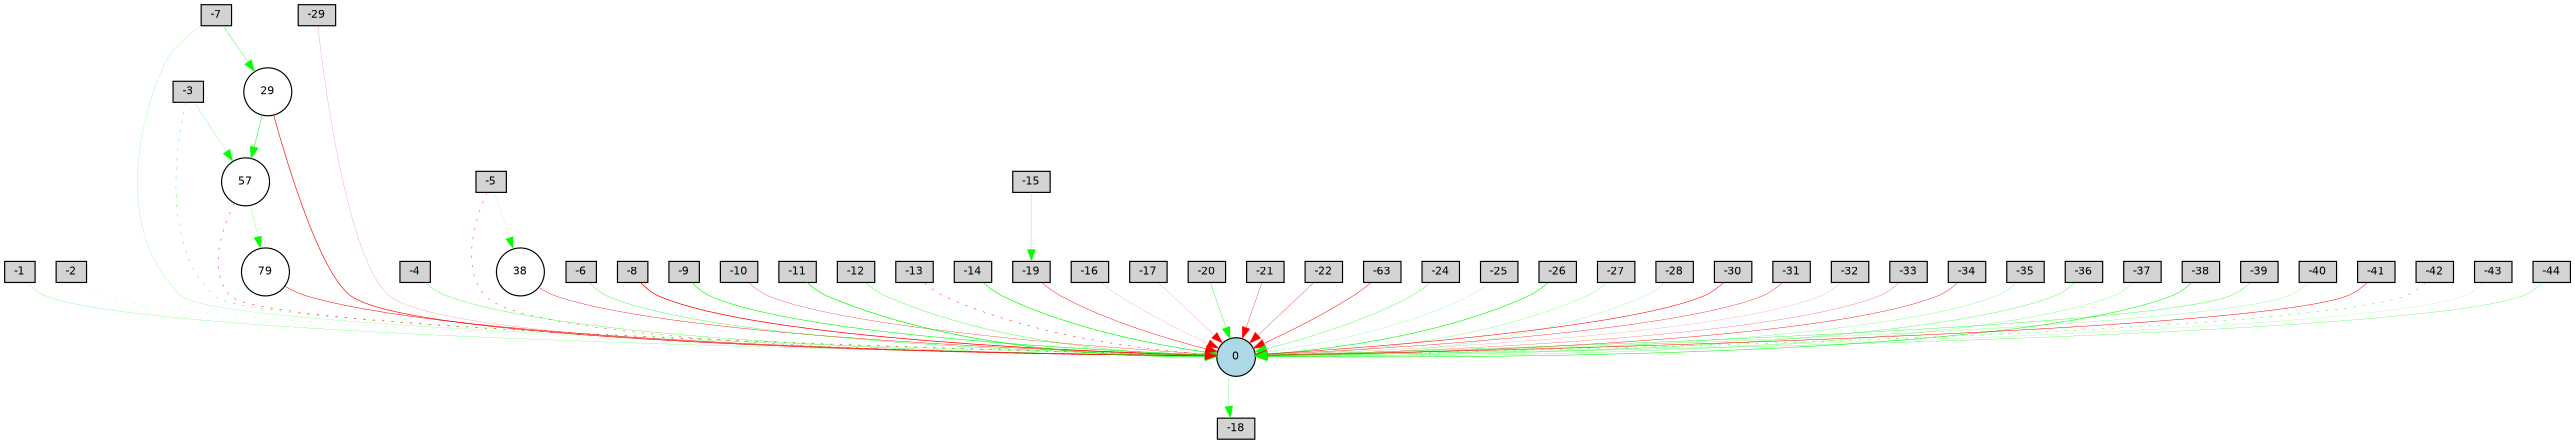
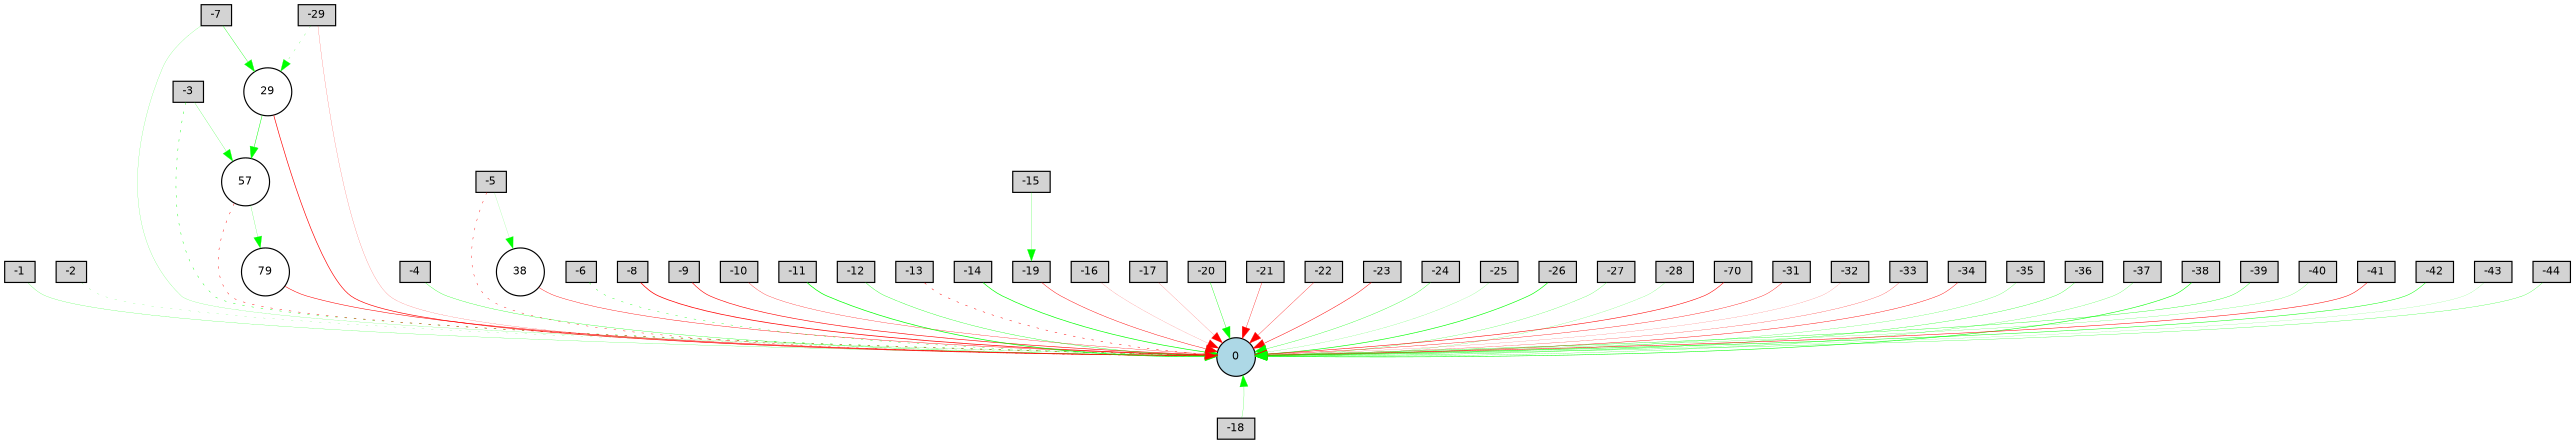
edge "-29" -> "29": added
node "-63": label "-63" -> "-23"
node "-30": label "-30" -> "-70"
edge "-9" -> "0": color green -> red
edge "-42" -> "0": style dotted -> solid
edge "-6" -> "0": style solid -> dotted
edge "0" -> "-18": reversed
